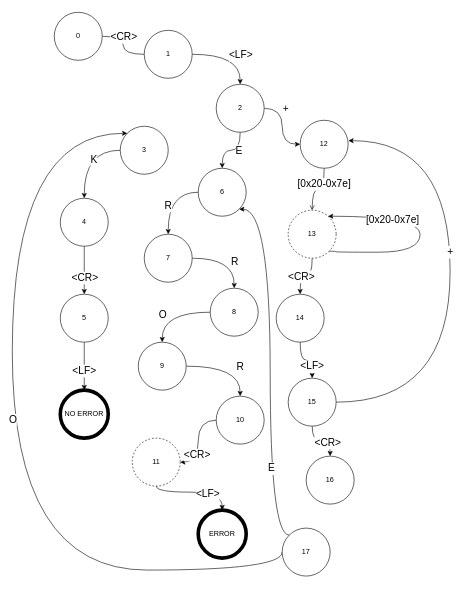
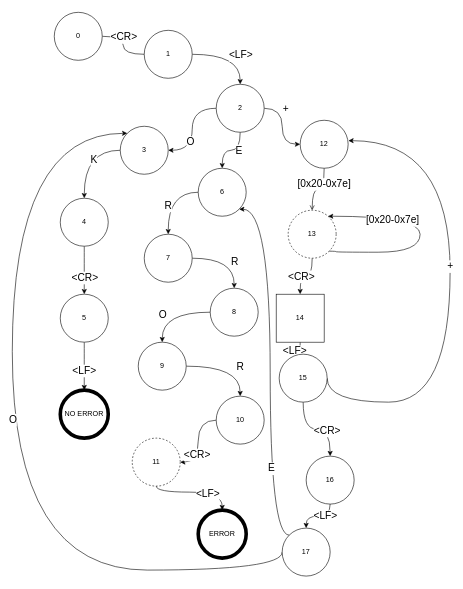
edge "2" -> "3": added, label "O"
node "14": shape ellipse -> rectangle
node "15": moved (312, 402) -> (303, 378)
edge "16" -> "17": added, label "<LF>"
